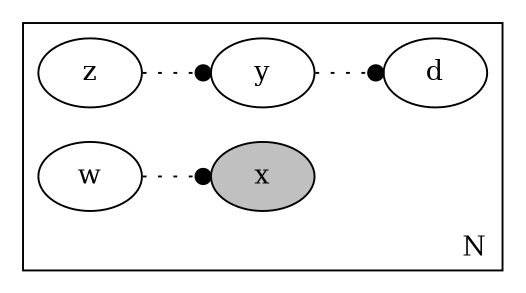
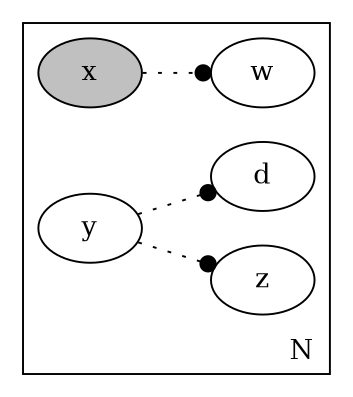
edge "z" -> "y": reversed
edge "w" -> "x": reversed
